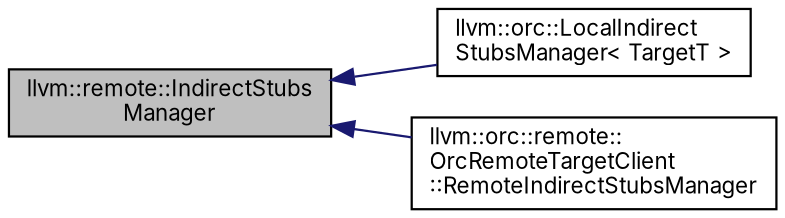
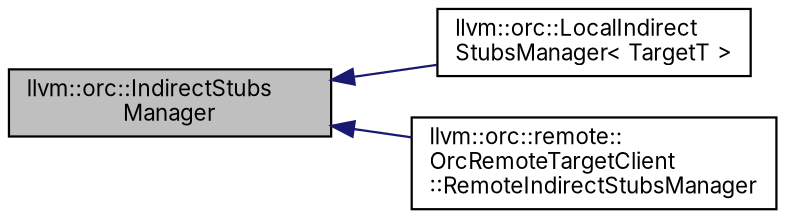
node "llvm::remote::IndirectStubs Manager": label "llvm::remote::IndirectStubs Manager" -> "llvm::orc::IndirectStubs Manager"
